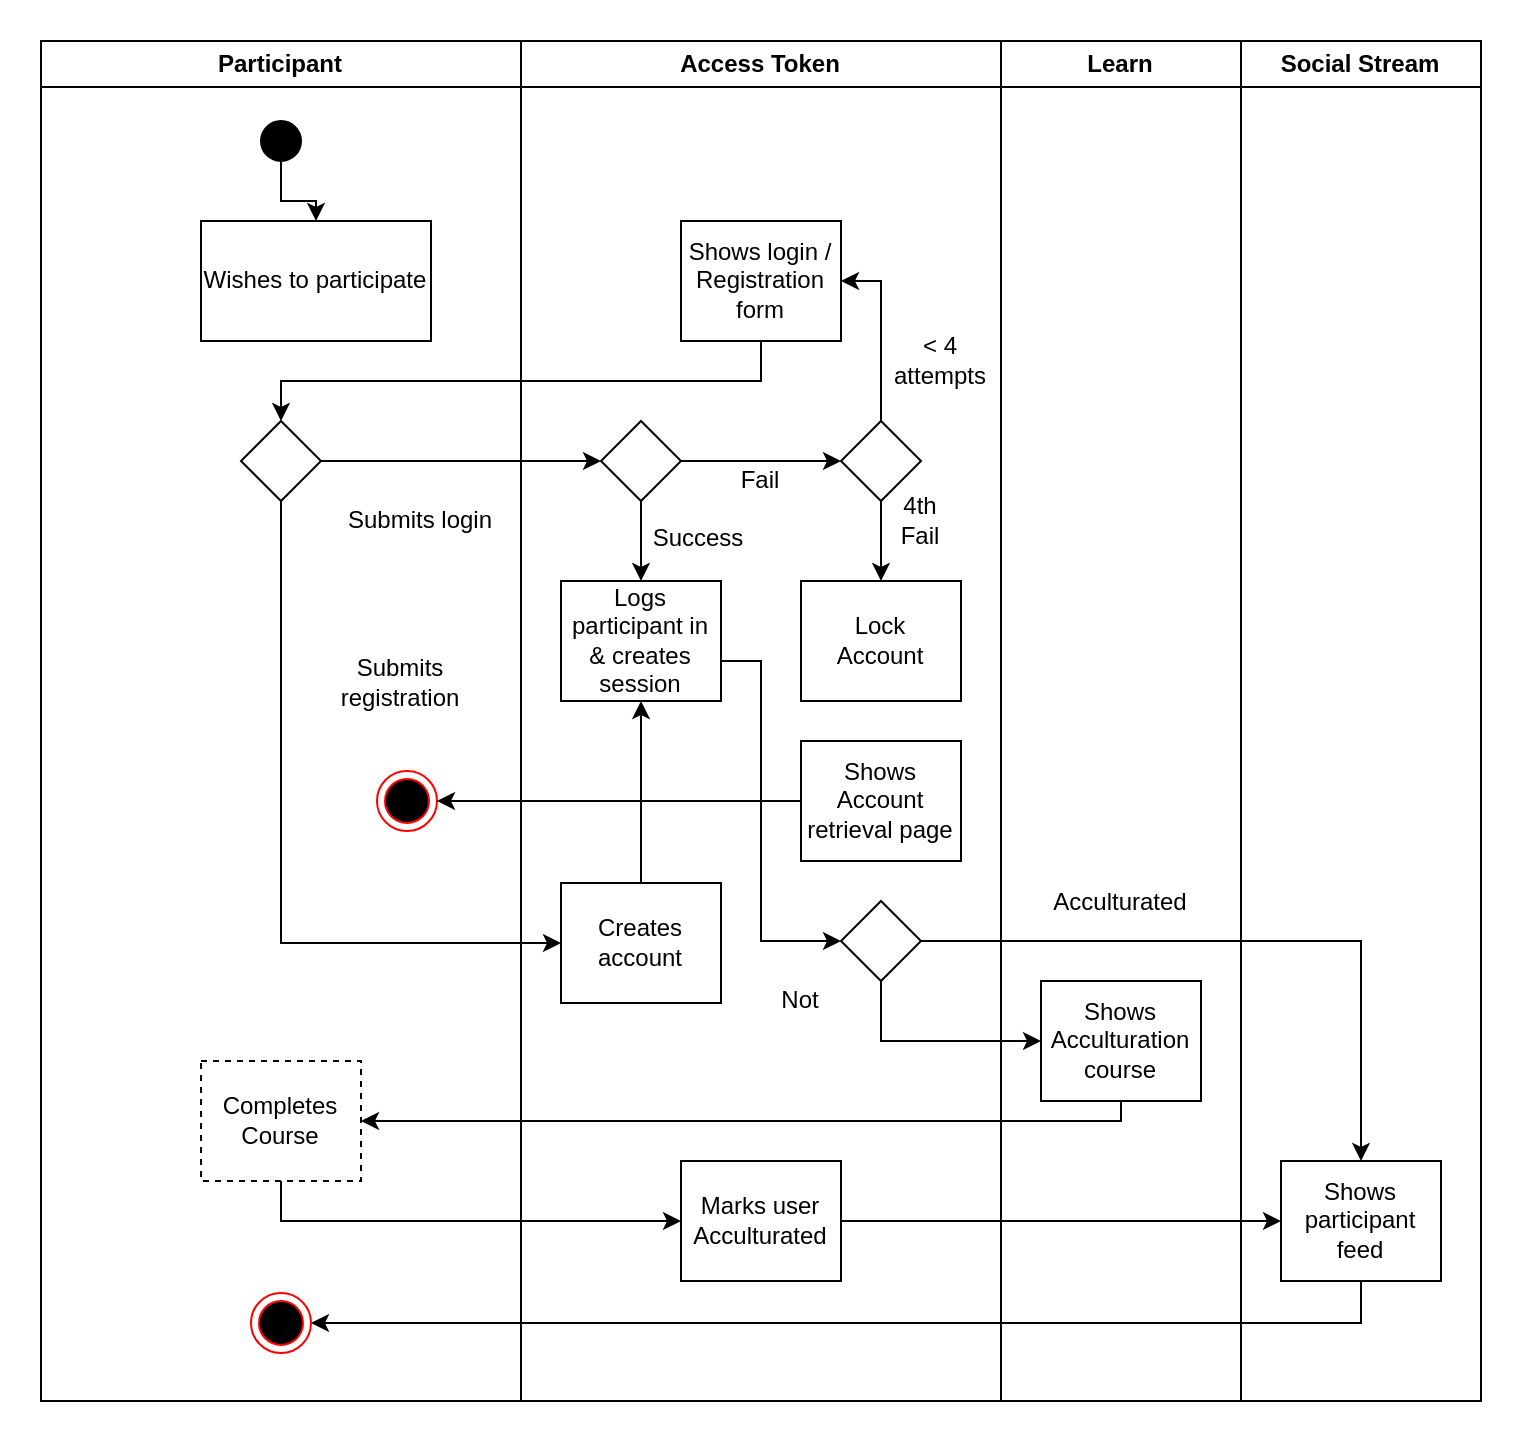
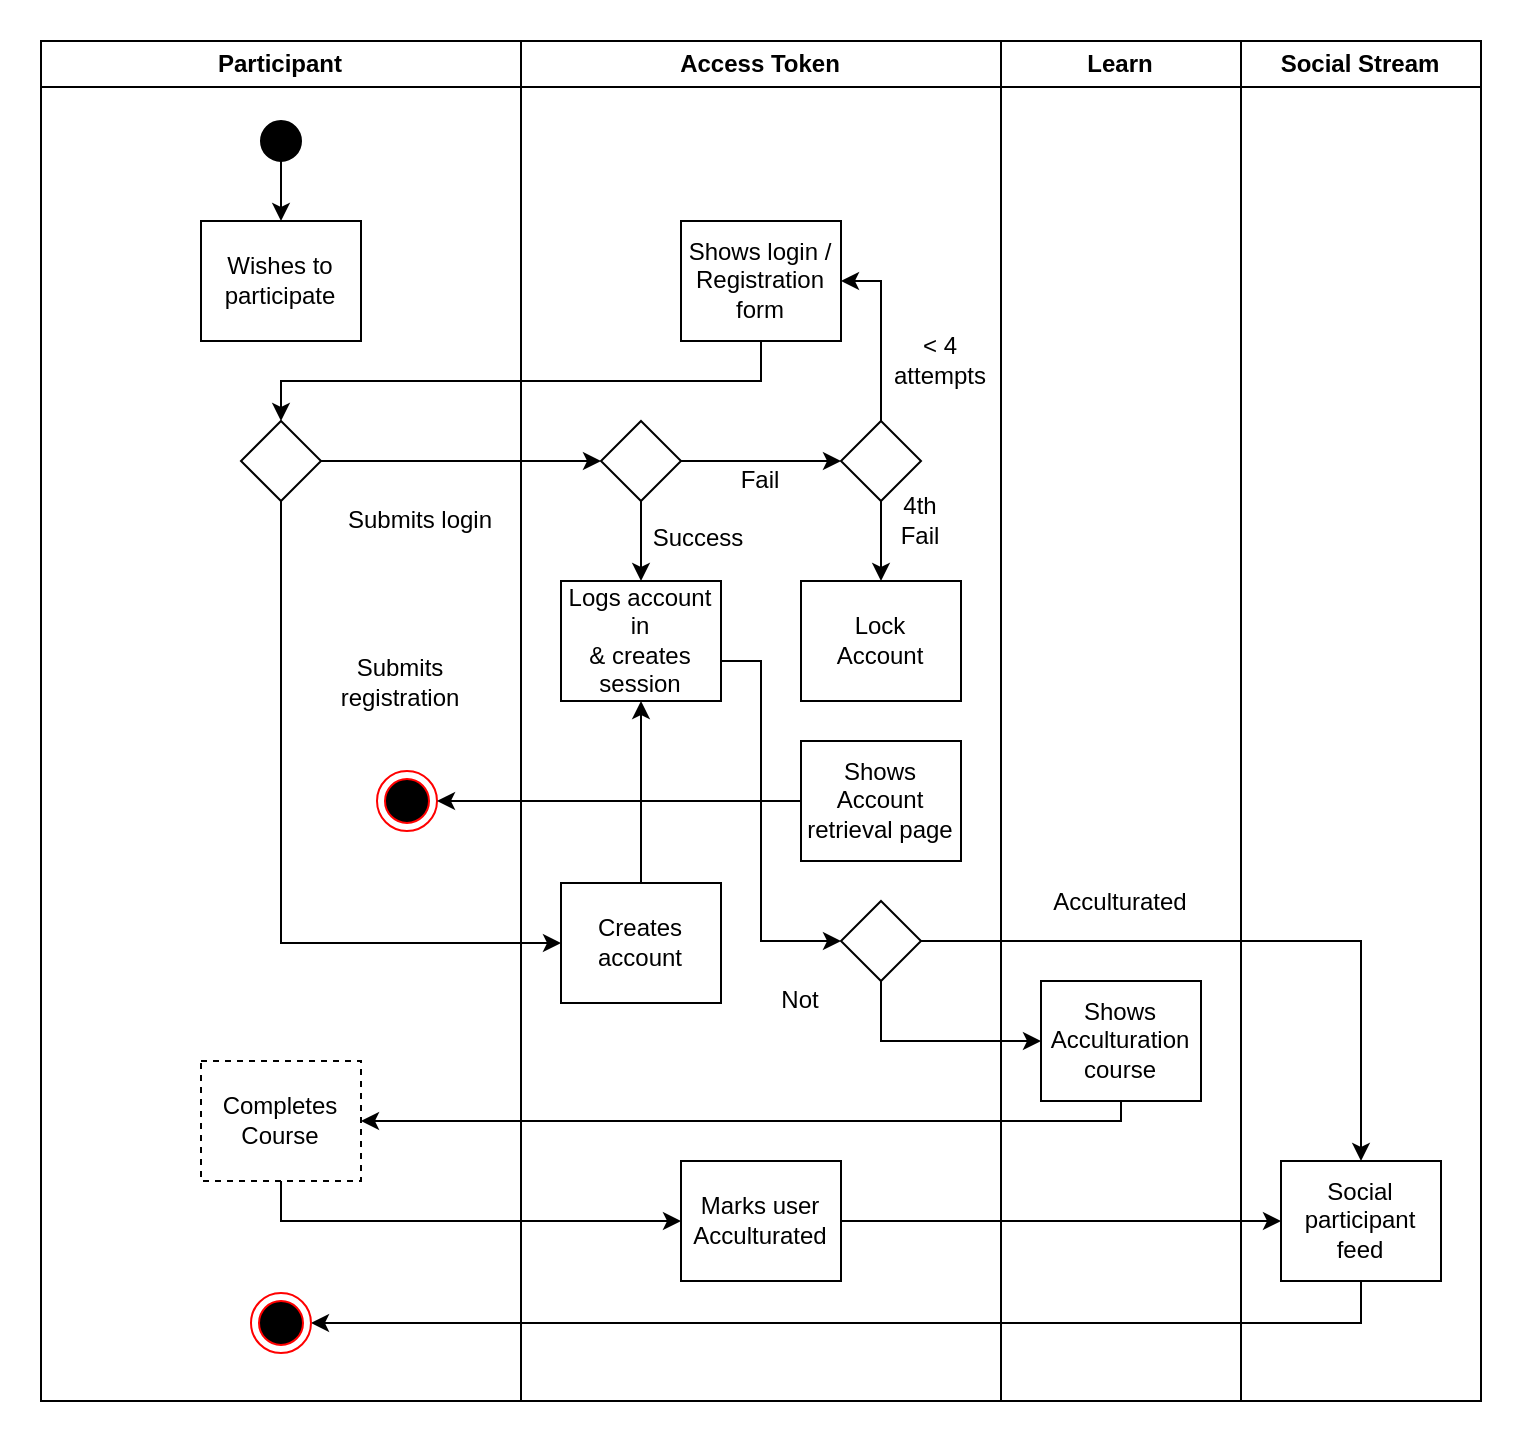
node "Wishes to participate": size 230x120 -> 160x120
node "Logs participant in & creates session": label "Logs participant in & creates session" -> "Logs account in & creates session"
node "Shows participant feed": label "Shows participant feed" -> "Social participant feed"
